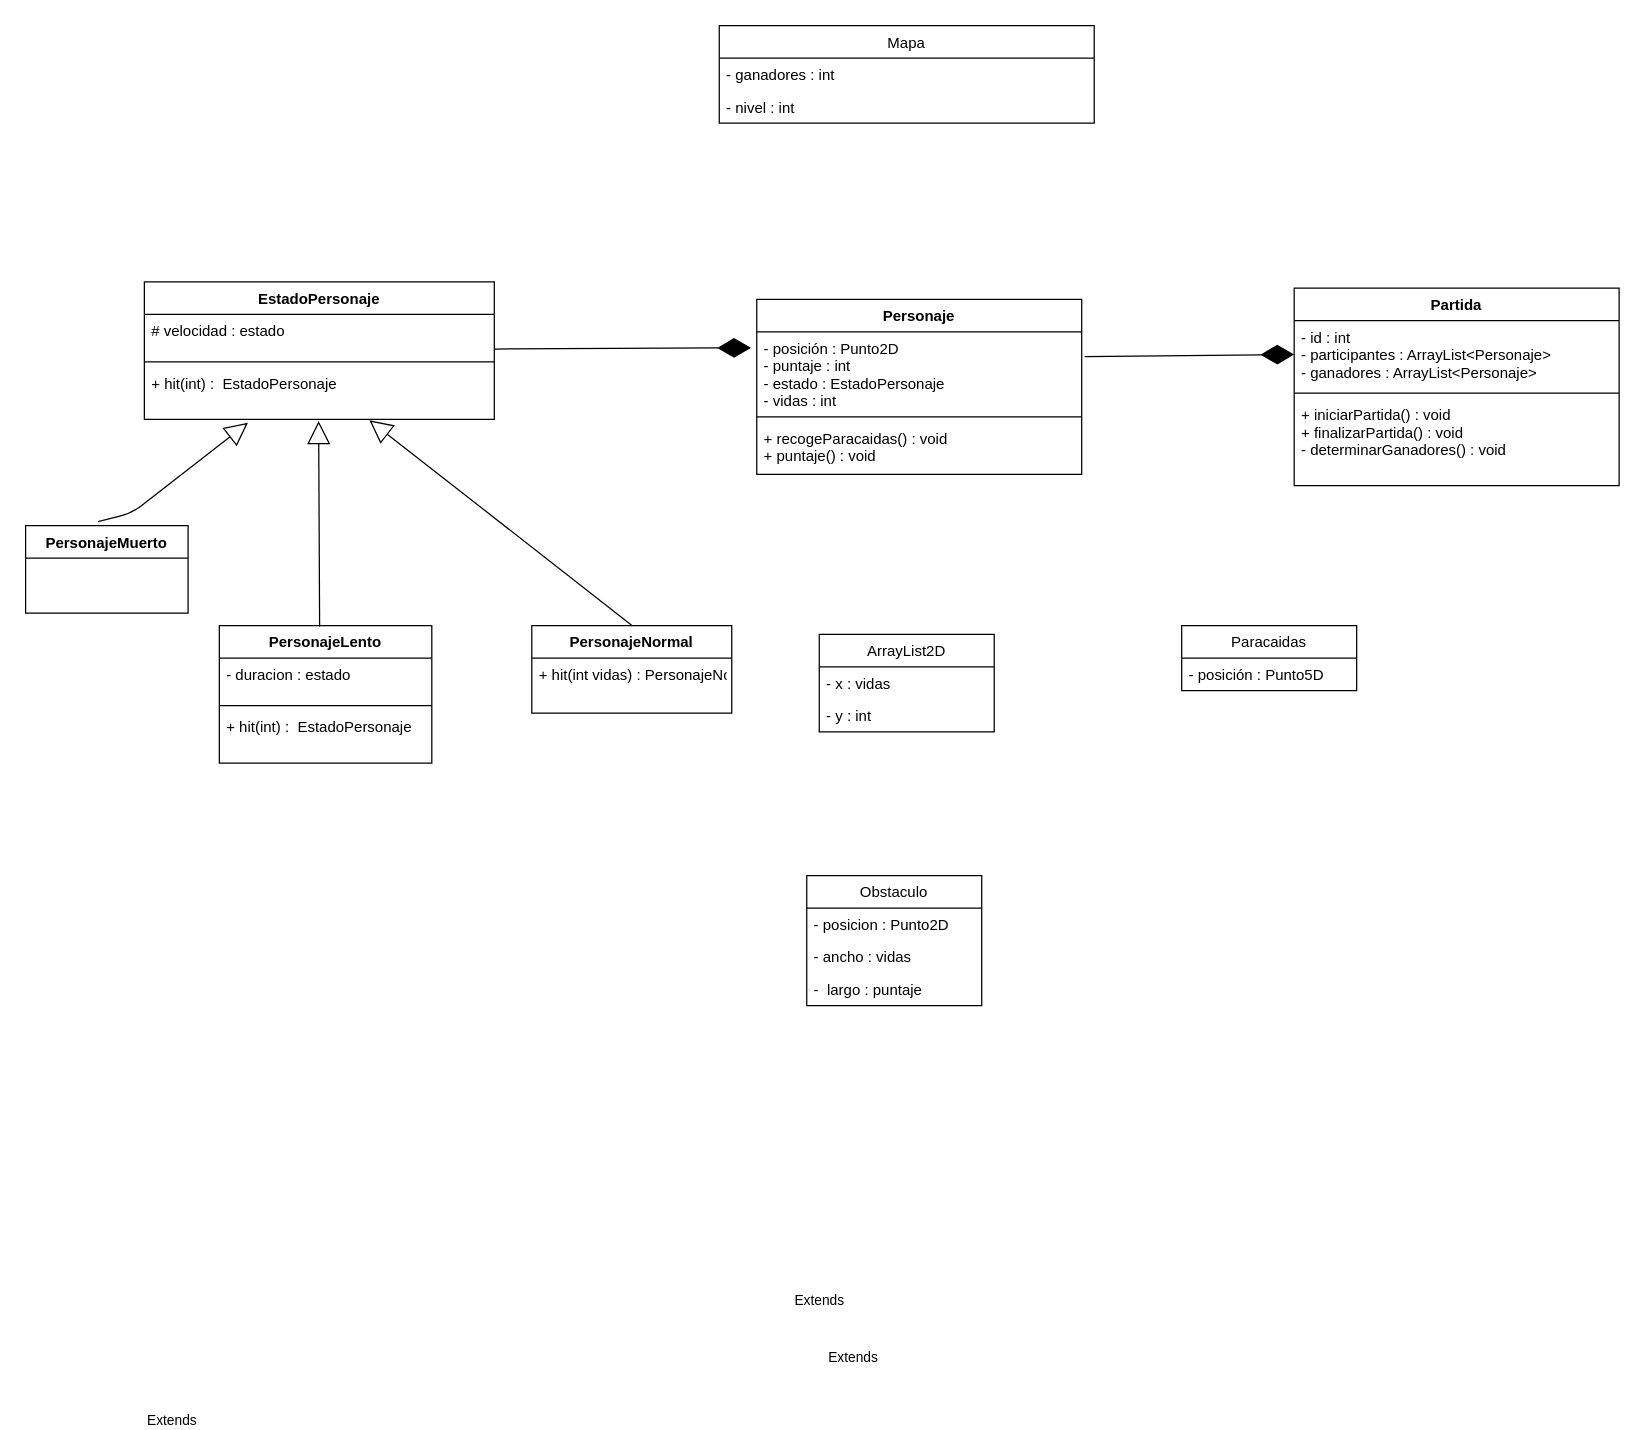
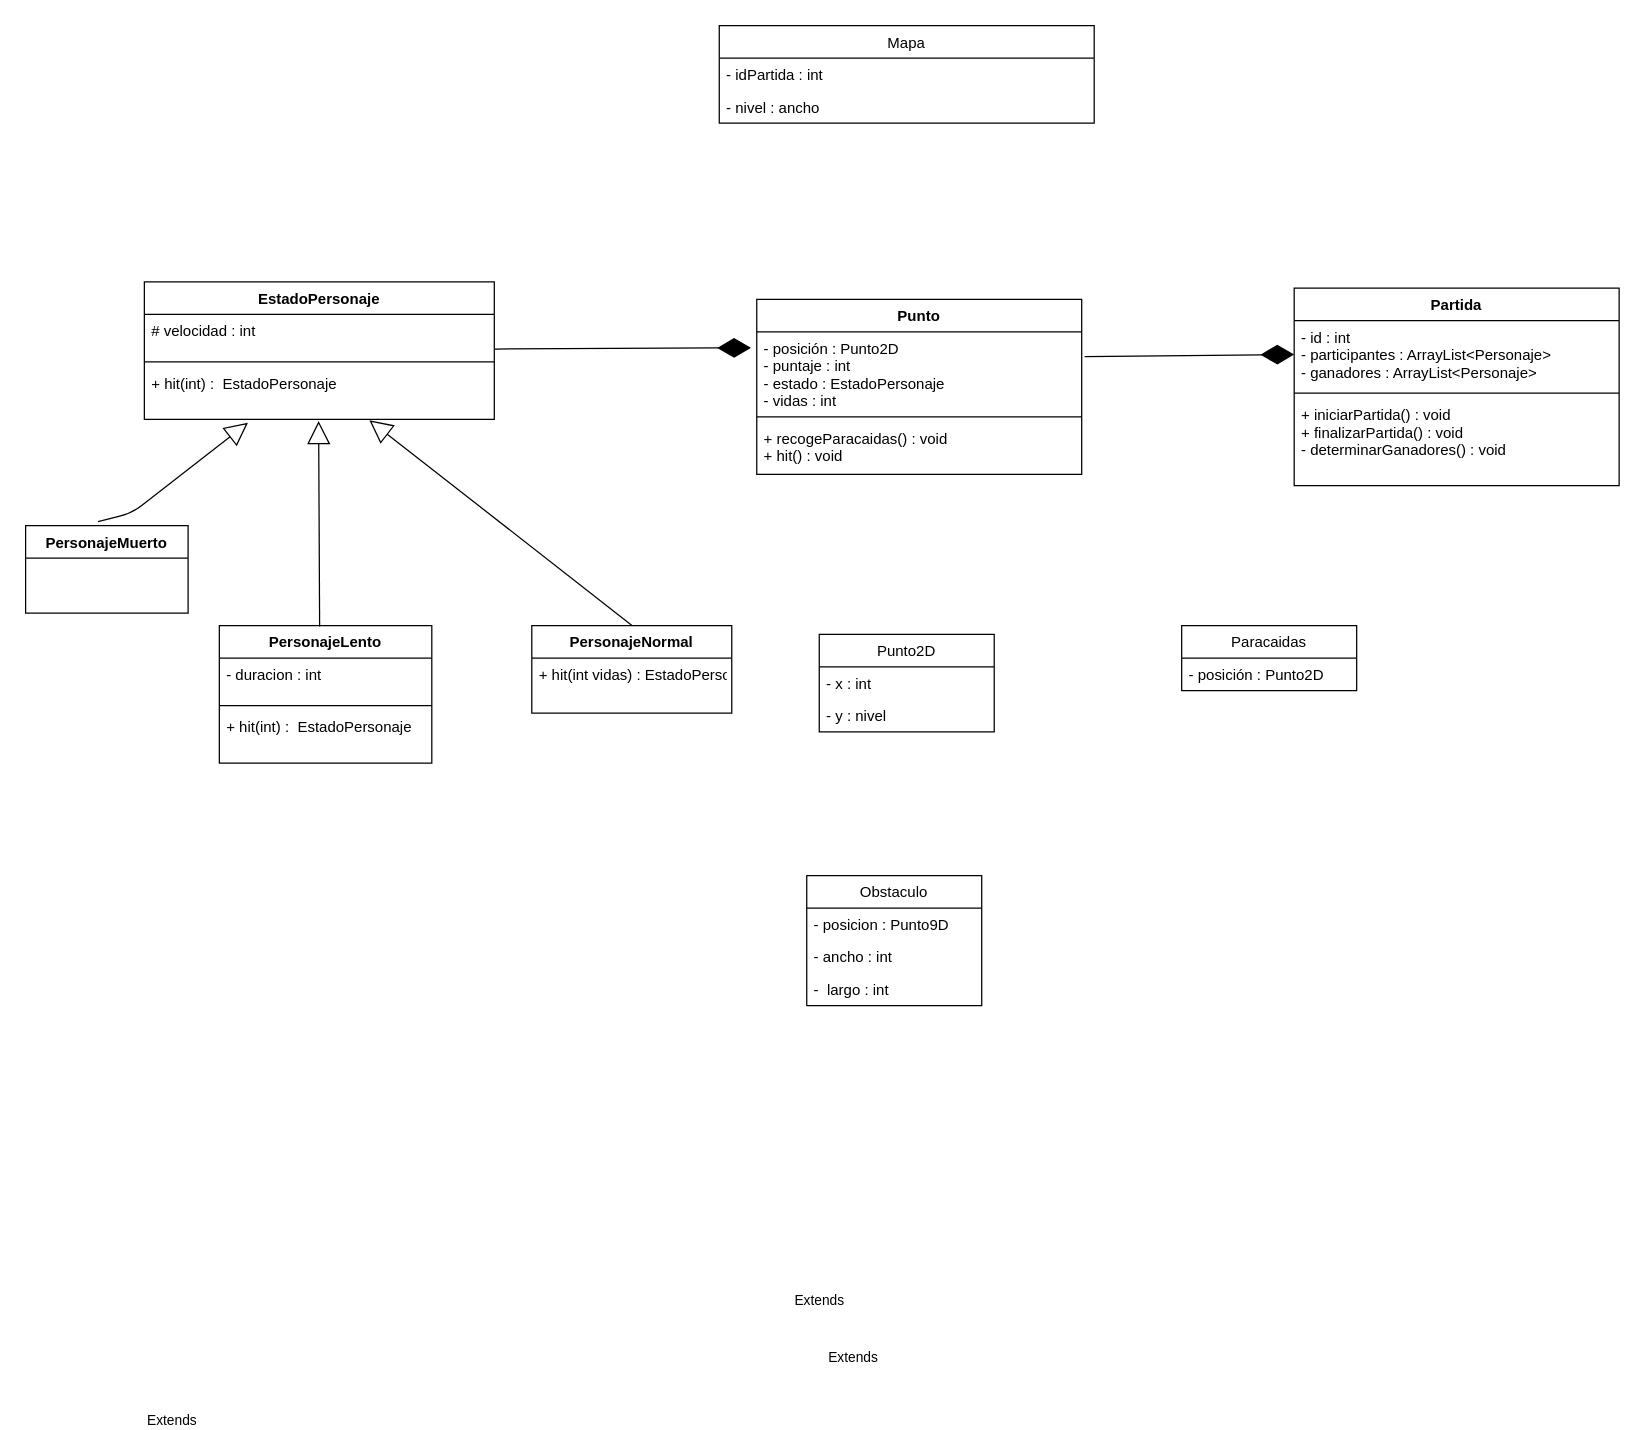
node "- ganadores : int": label "- ganadores : int" -> "- idPartida : int"
node "- nivel : int": label "- nivel : int" -> "- nivel : ancho"
node "Personaje": label "Personaje" -> "Punto"
node "# velocidad : estado": label "# velocidad : estado" -> "# velocidad : int"
node "+ recogeParacaidas() : void + puntaje() : void": label "+ recogeParacaidas() : void + puntaje() : void" -> "+ recogeParacaidas() : void + hit() : void"
node "ArrayList2D": label "ArrayList2D" -> "Punto2D"
node "- duracion : estado": label "- duracion : estado" -> "- duracion : int"
node "+ hit(int vidas) : PersonajeNormal": label "+ hit(int vidas) : PersonajeNormal" -> "+ hit(int vidas) : EstadoPersonaje"
node "- posición : Punto5D": label "- posición : Punto5D" -> "- posición : Punto2D"
node "- x : vidas": label "- x : vidas" -> "- x : int"
node "- y : int": label "- y : int" -> "- y : nivel"
node "- posicion : Punto2D": label "- posicion : Punto2D" -> "- posicion : Punto9D"
node "- ancho : vidas": label "- ancho : vidas" -> "- ancho : int"
node "- largo : puntaje": label "- largo : puntaje" -> "- largo : int"
